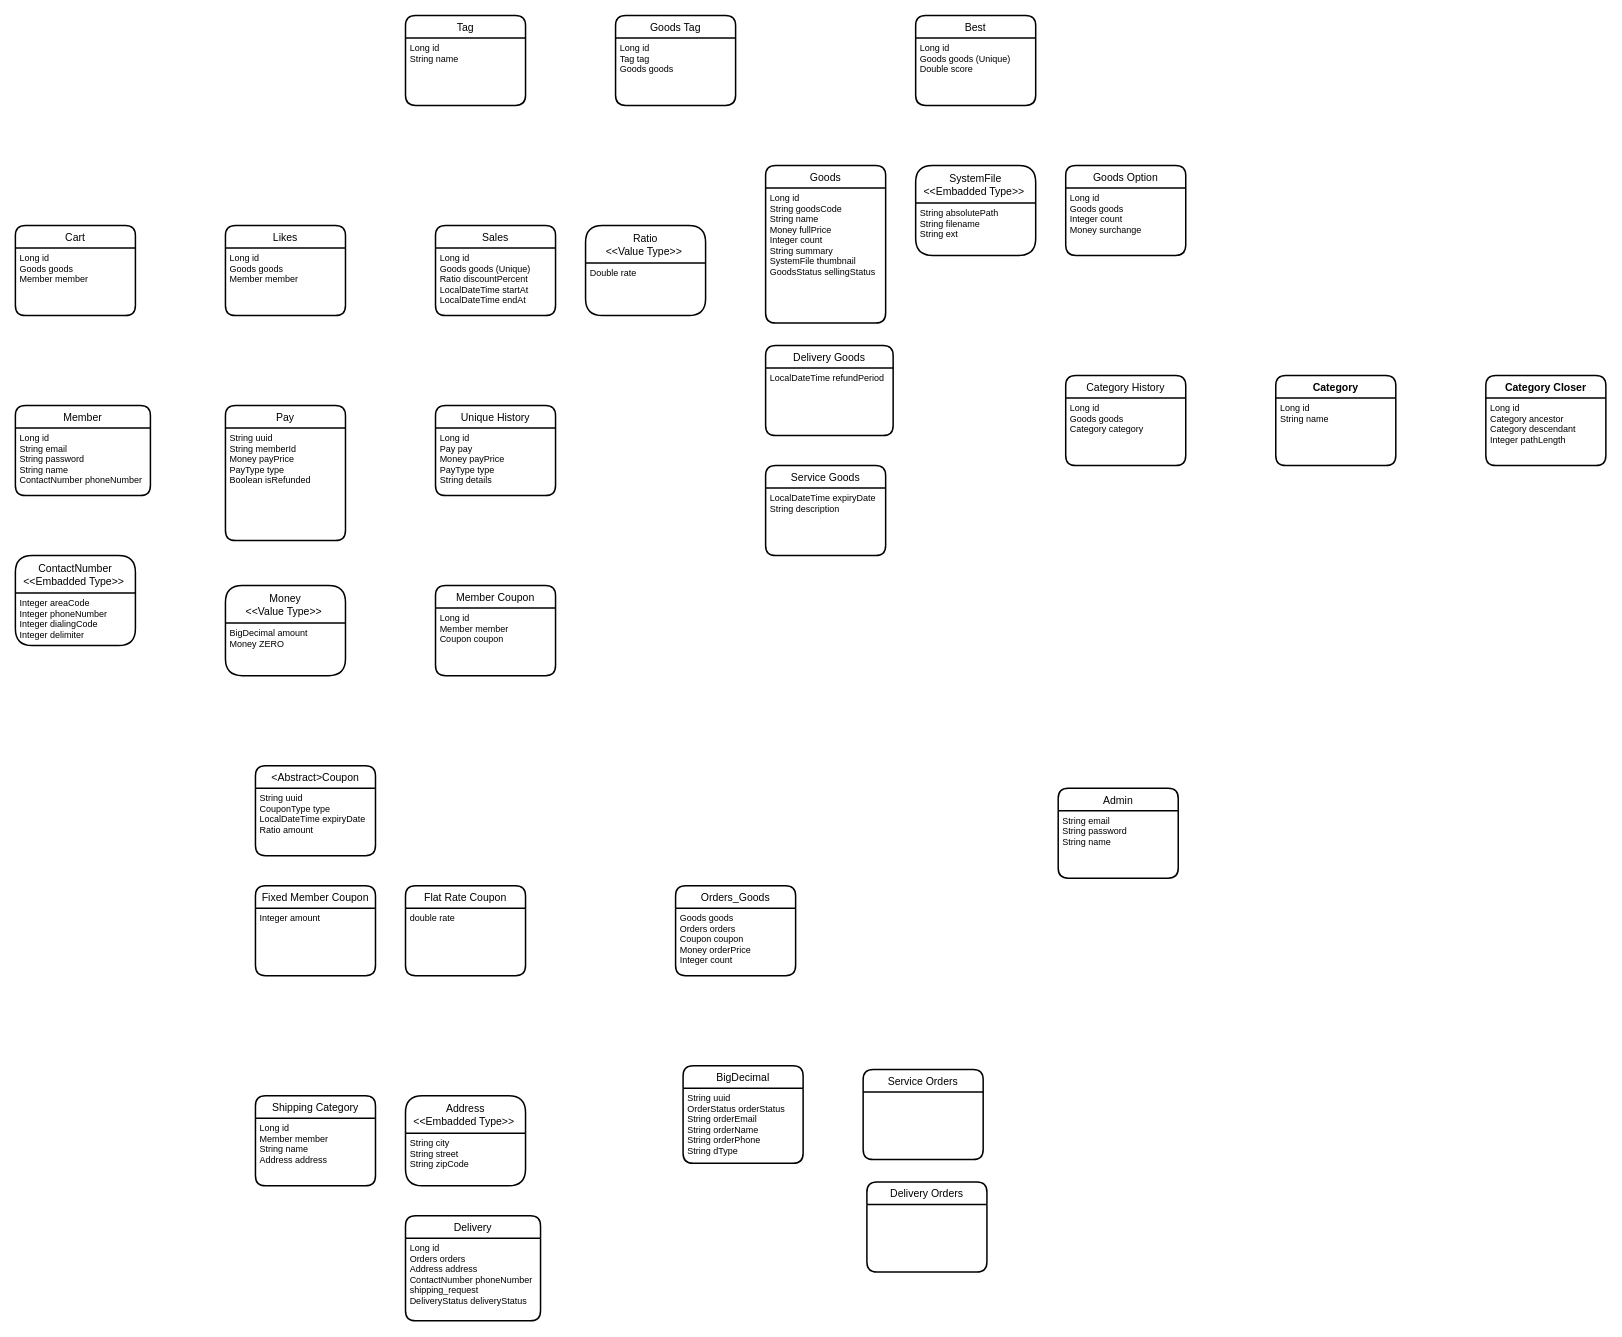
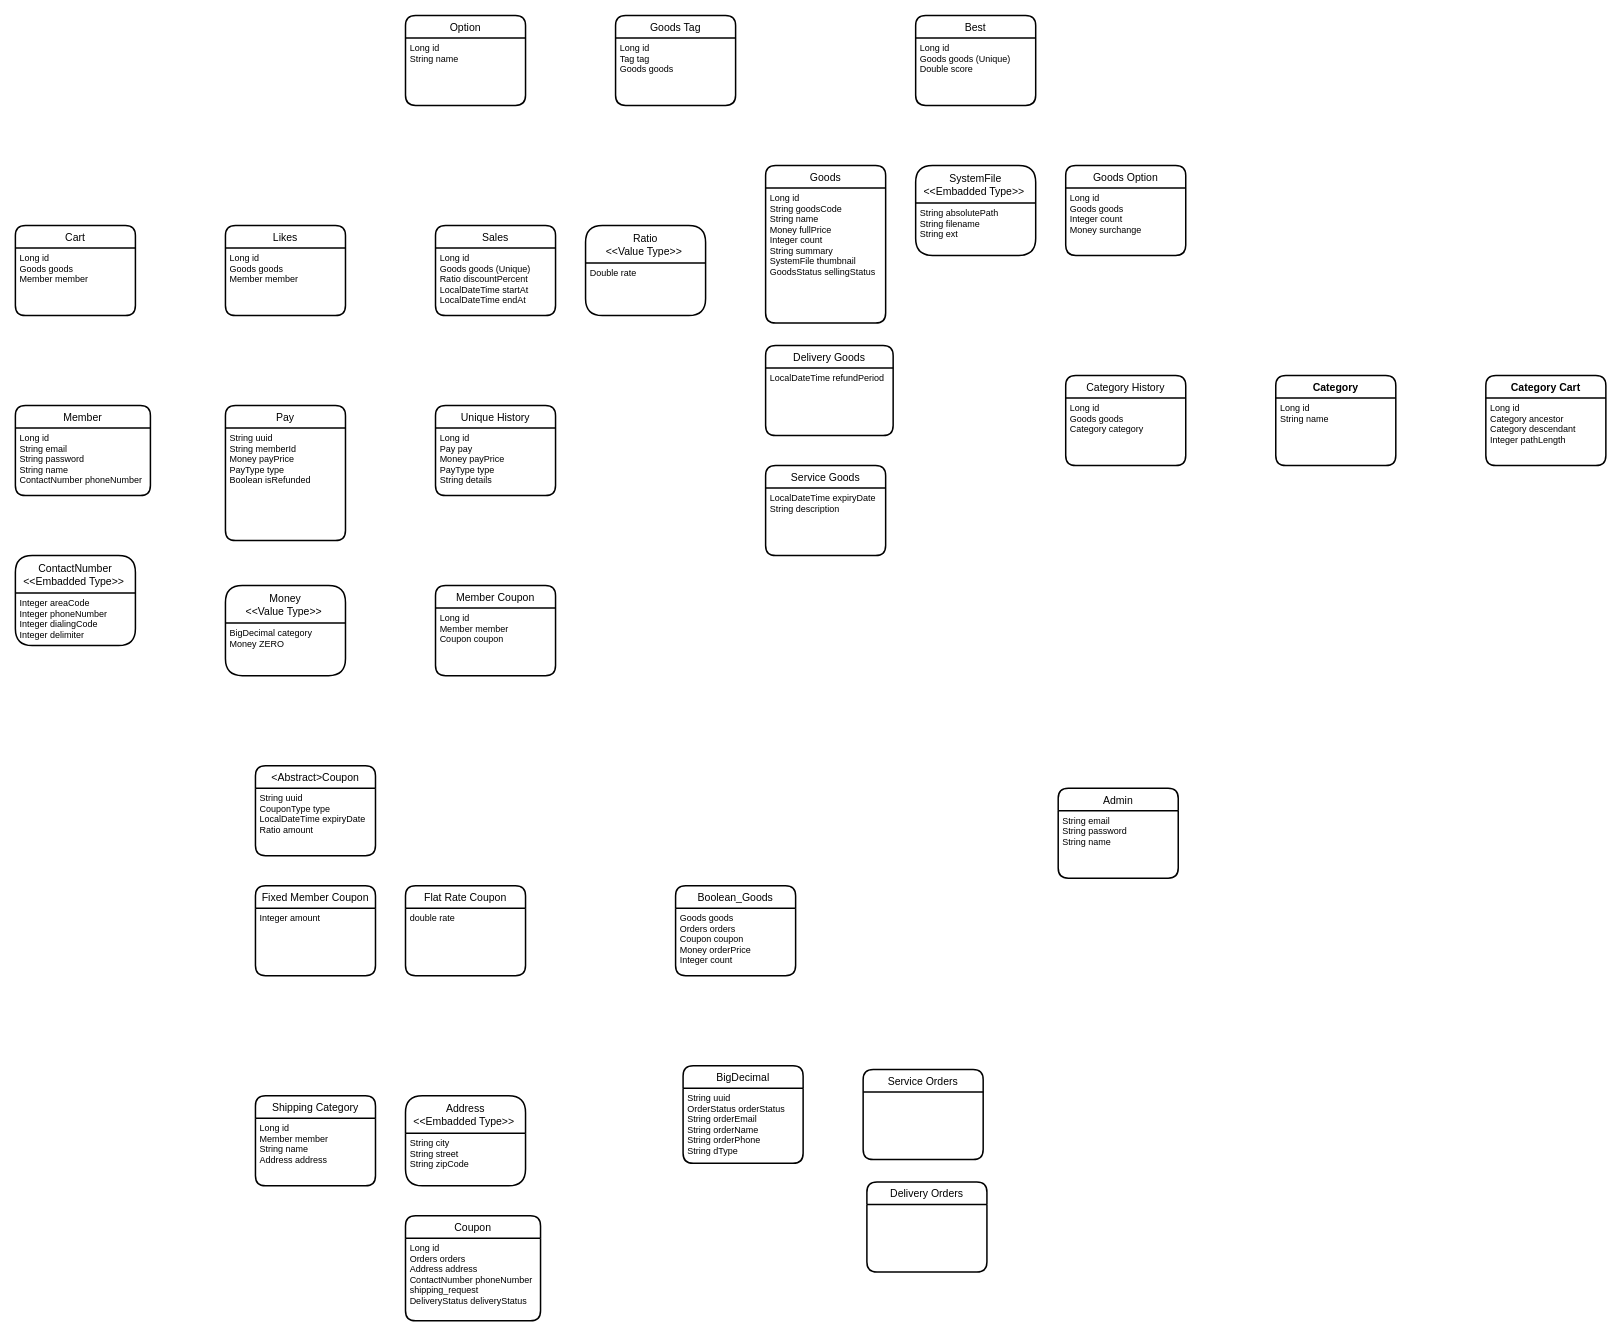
node "Tag": label "Tag" -> "Option"
node "Category Closer": label "Category Closer" -> "Category Cart"
node "BigDecimal amount Money ZERO": label "BigDecimal amount Money ZERO" -> "BigDecimal category Money ZERO"
node "Orders_Goods": label "Orders_Goods" -> "Boolean_Goods"
node "Delivery": label "Delivery" -> "Coupon"
